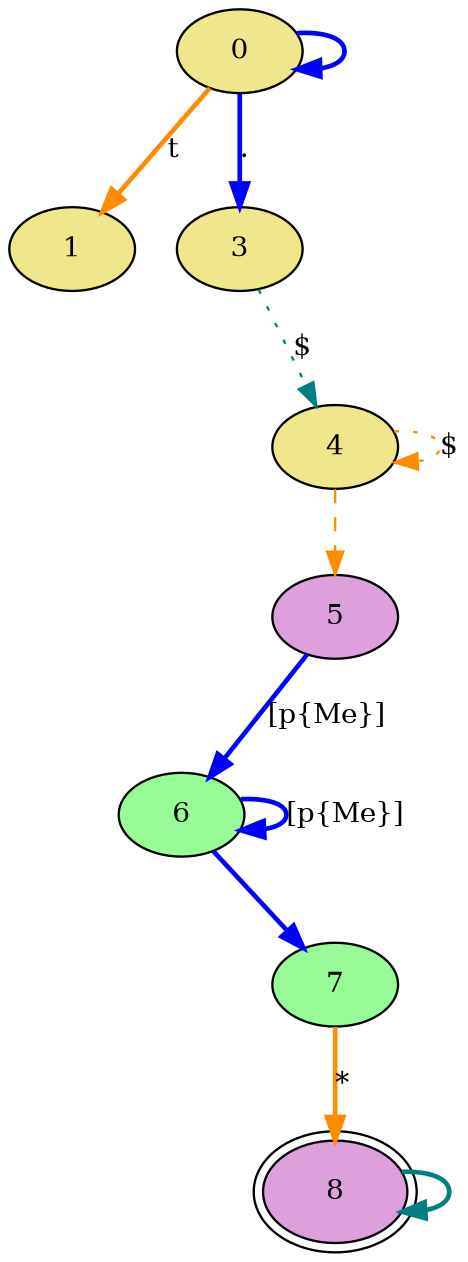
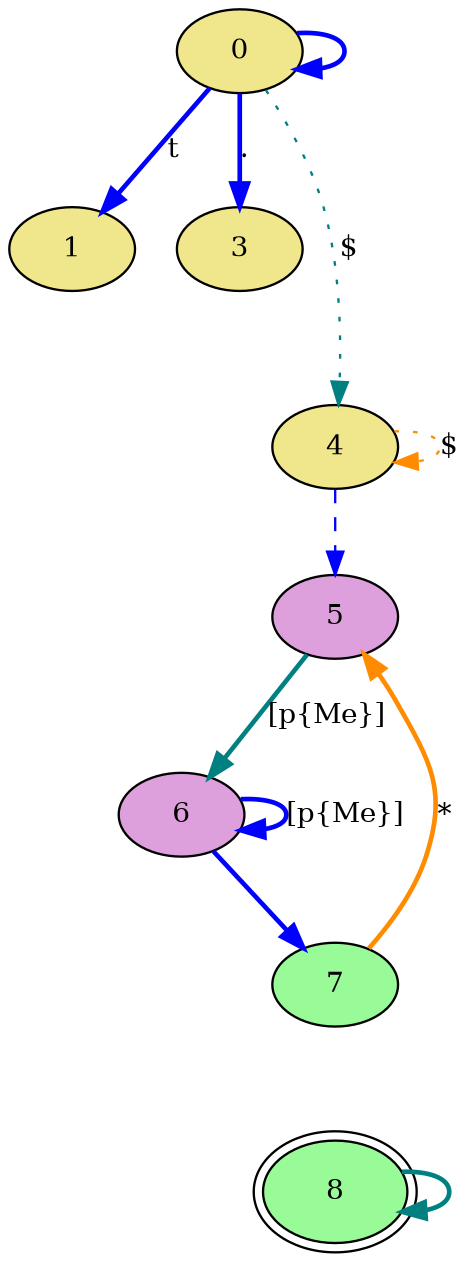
edge "0" -> "1": color darkorange -> blue
edge "3" -> "4": now "0" -> "4"
edge "4" -> "5": color darkorange -> blue
edge "5" -> "6": color blue -> teal
node "6": fillcolor palegreen -> plum
edge "7" -> "8": now "7" -> "5"
node "8": fillcolor plum -> palegreen
